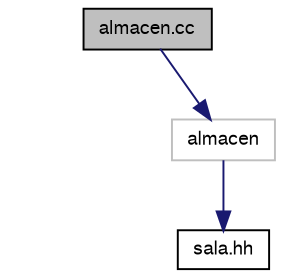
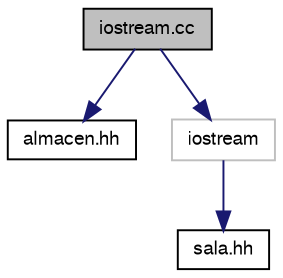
node "almacen.cc": label "almacen.cc" -> "iostream.cc"
node "almacen.hh": added
node "almacen": label "almacen" -> "iostream"
